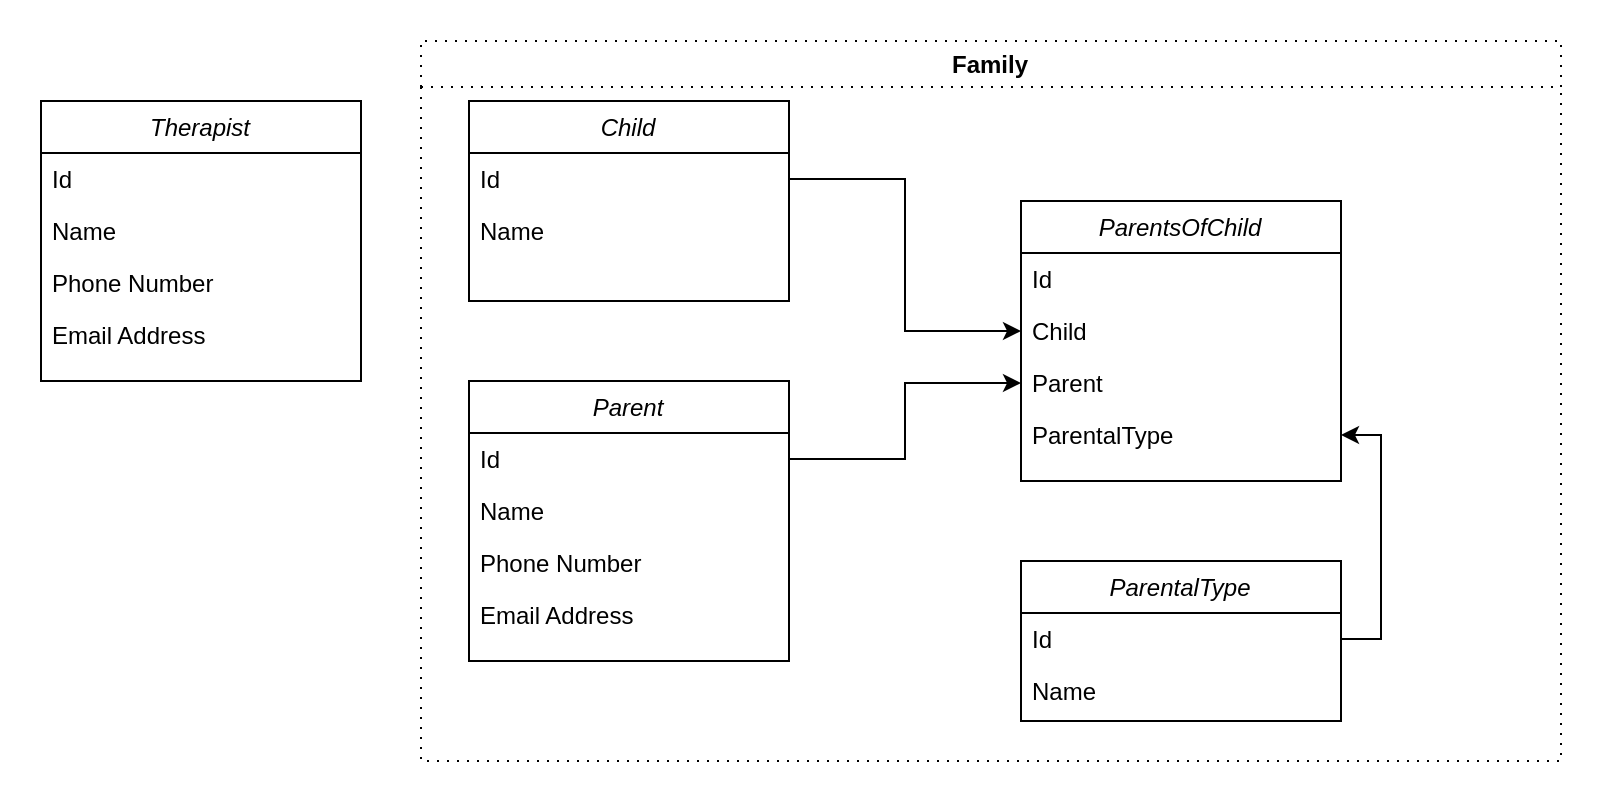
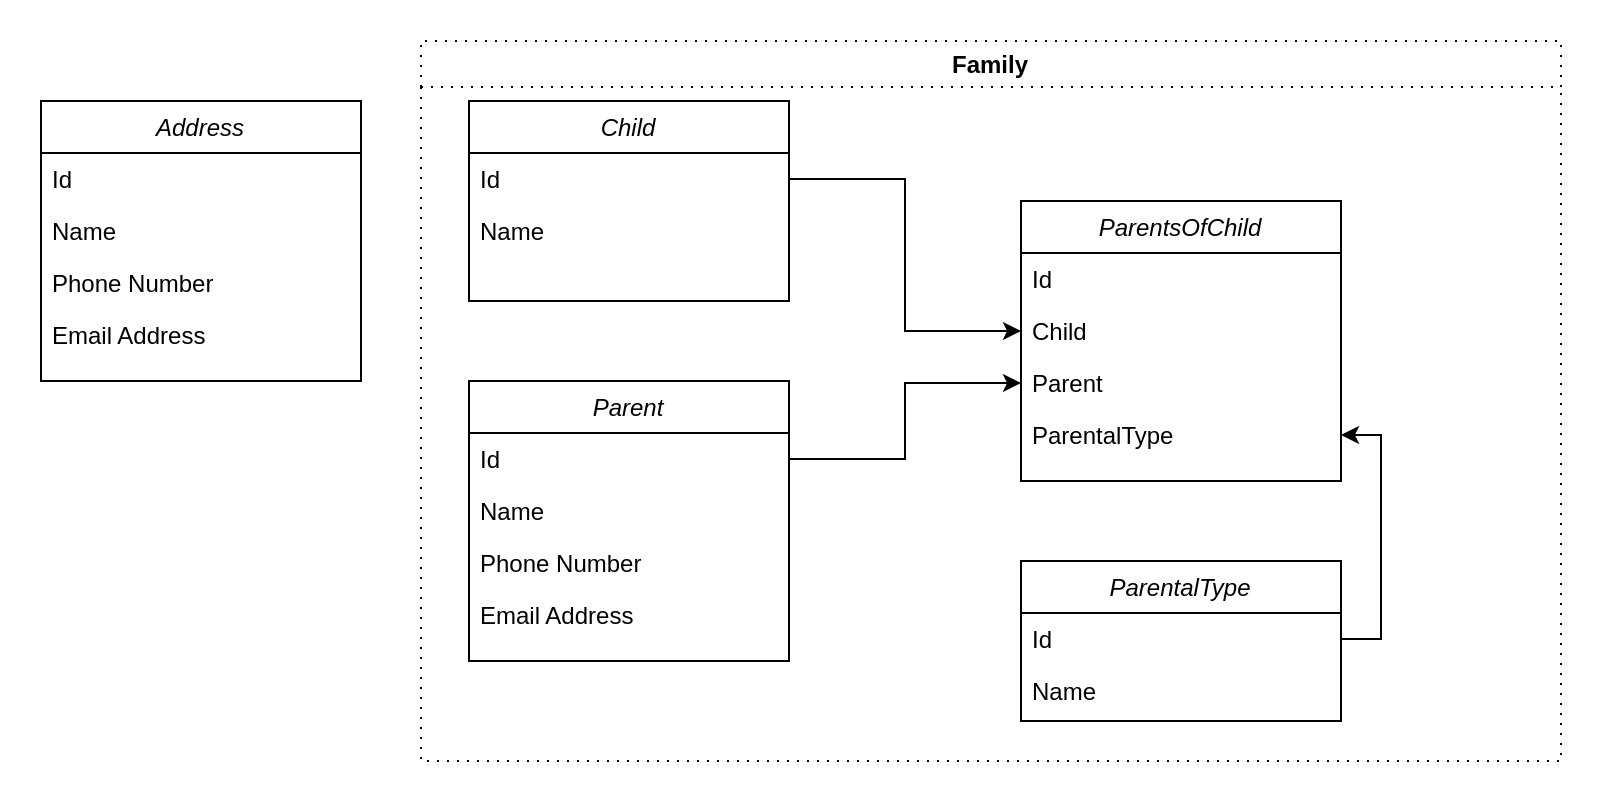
node "Therapist": label "Therapist" -> "Address"
